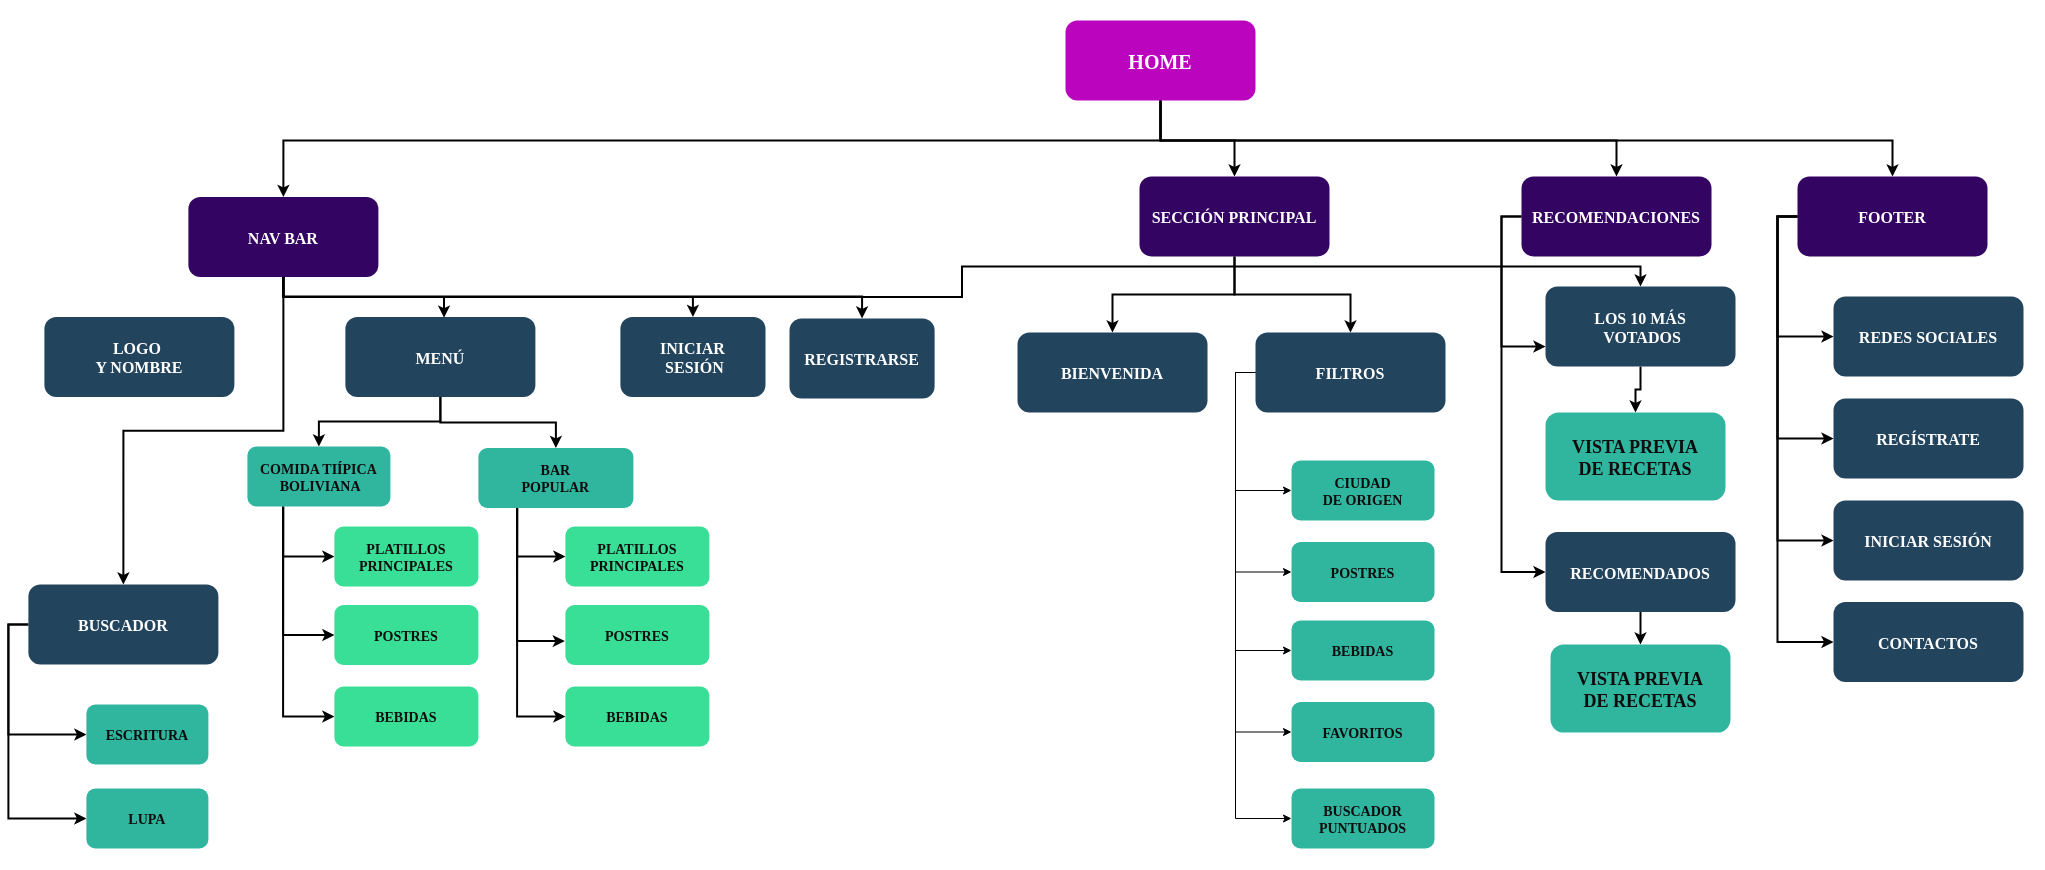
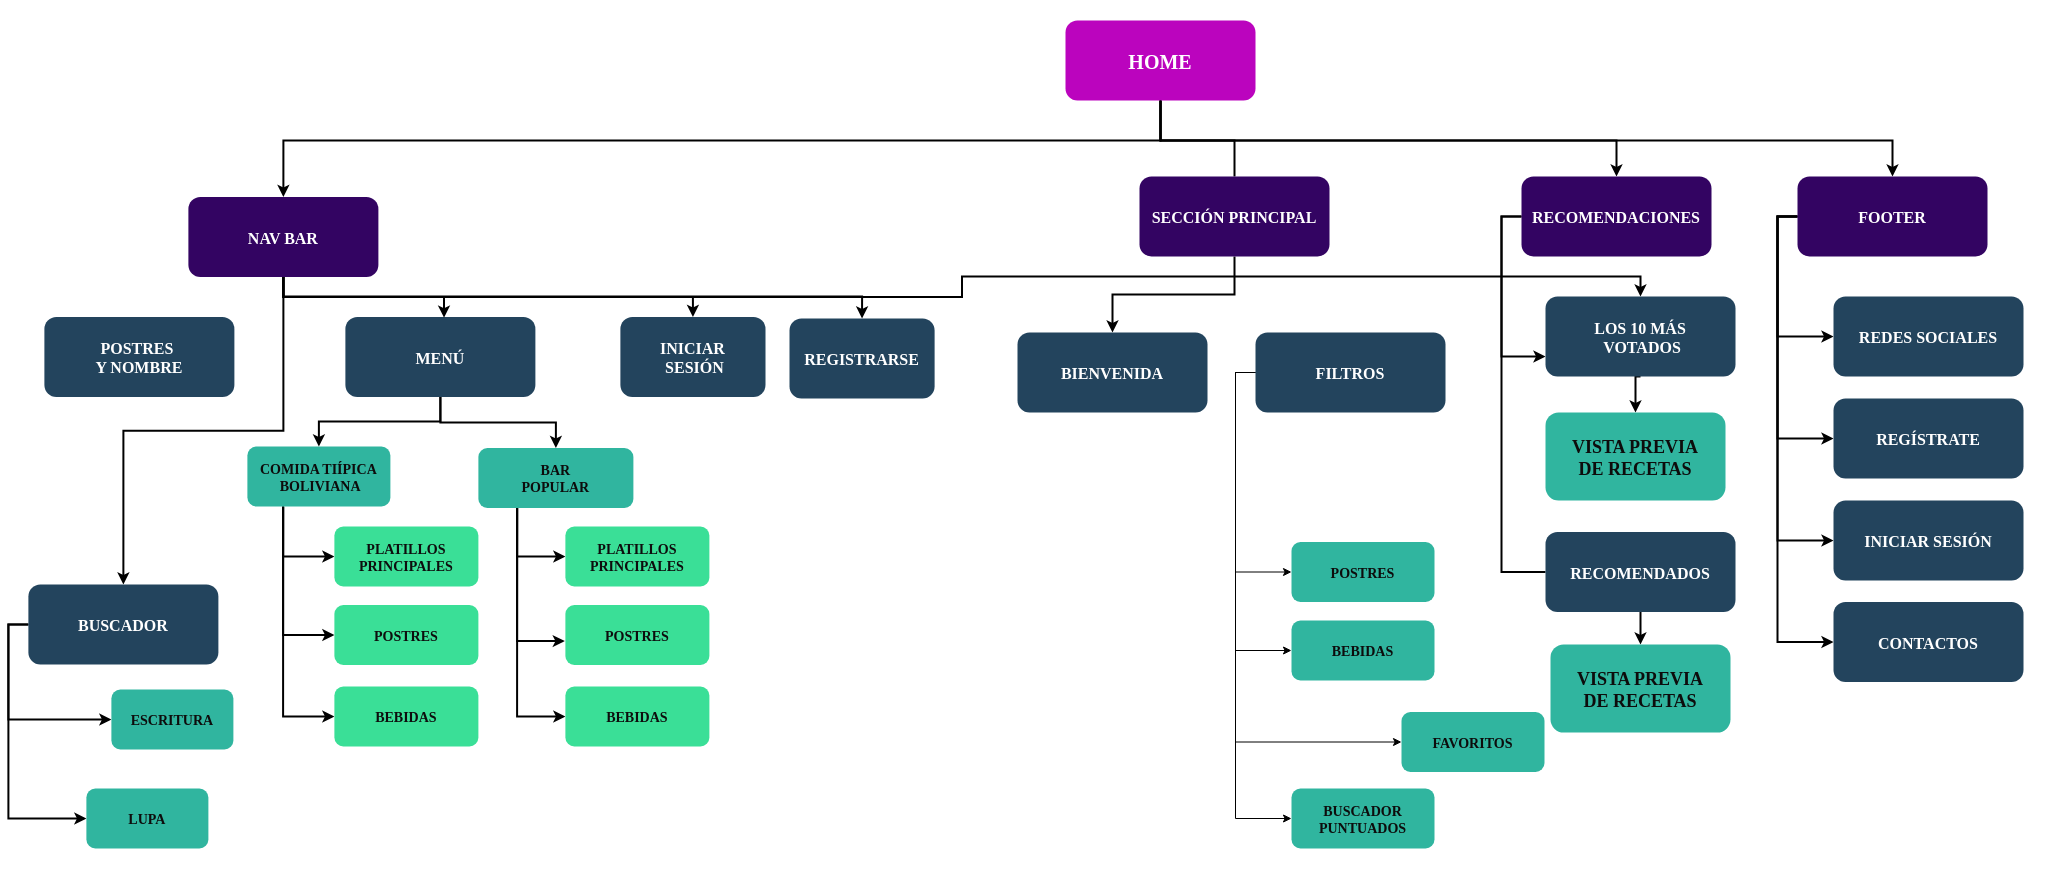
edge "HOME" -> "SECCIÓN PRINCIPAL": arrowhead classic -> none
edge "SECCIÓN PRINCIPAL" -> "FILTROS": removed
node "LOS 10 MÁS VOTADOS": moved (1641, 327) -> (1641, 337)
node "LOGO Y NOMBRE": label "LOGO Y NOMBRE" -> "POSTRES Y NOMBRE"
edge "FILTROS" -> "CIUDAD DE ORIGEN": removed
node "CIUDAD DE ORIGEN": removed
edge "RECOMENDACIONES" -> "RECOMENDADOS": arrowhead classic -> none
node "FAVORITOS": moved (1363, 732) -> (1473, 742)
node "ESCRITURA": moved (147, 735) -> (172, 720)
